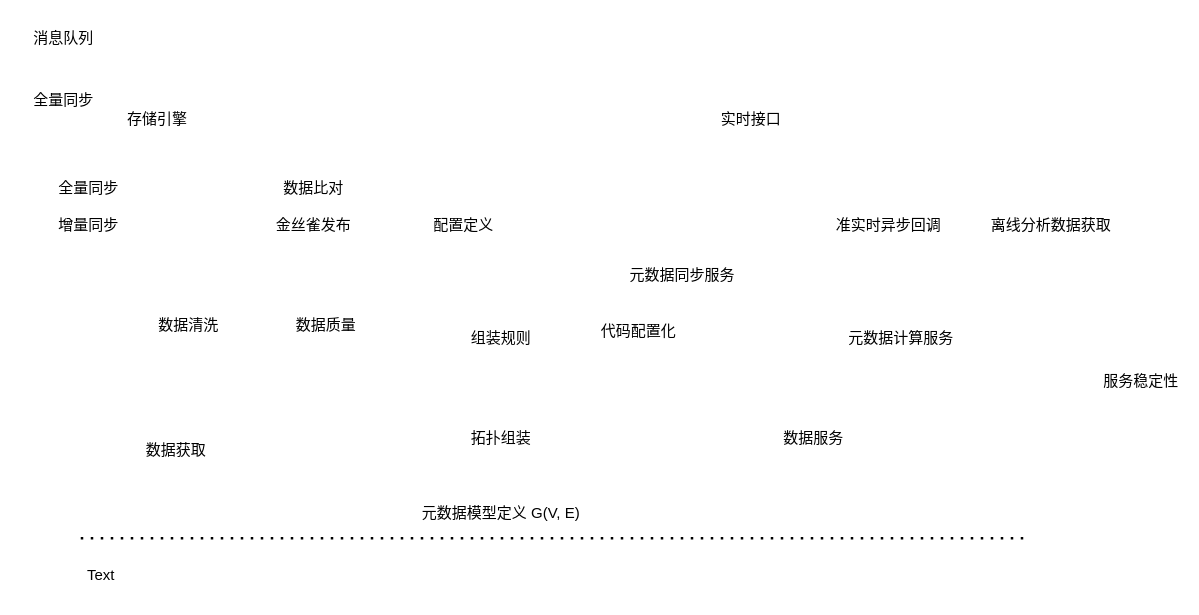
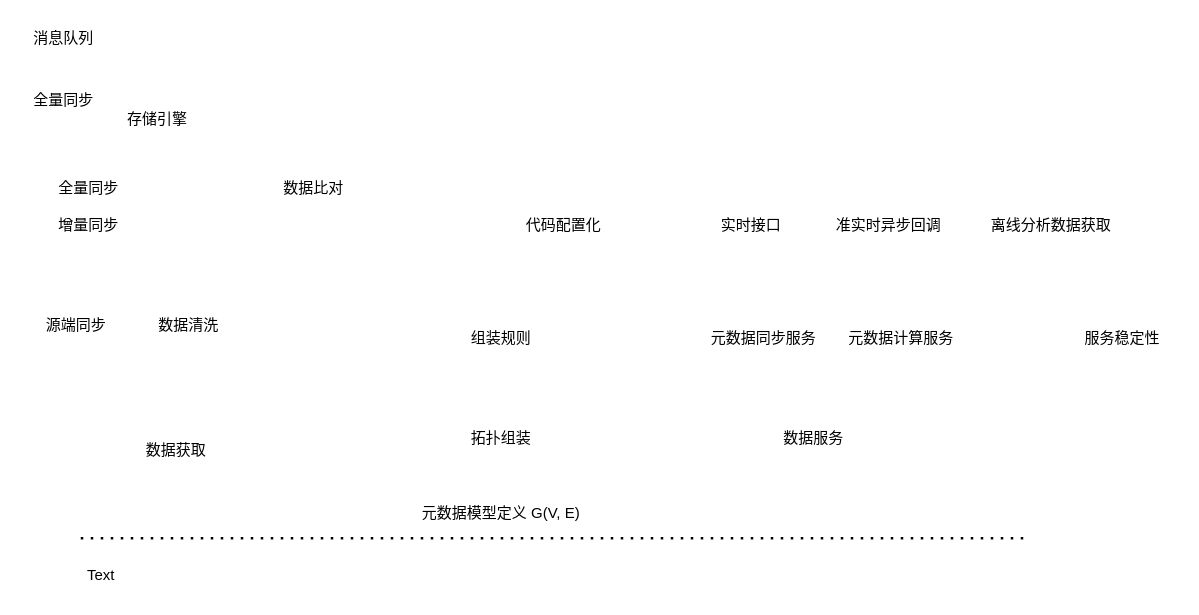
node "实时接口": moved (751, 119) -> (751, 226)
node "金丝雀发布": removed
node "配置定义": removed
node "元数据同步服务": moved (682, 276) -> (763, 338)
node "源端同步": added
node "数据质量": removed
node "代码配置化": moved (638, 332) -> (563, 226)
node "服务稳定性": moved (1141, 382) -> (1122, 338)
